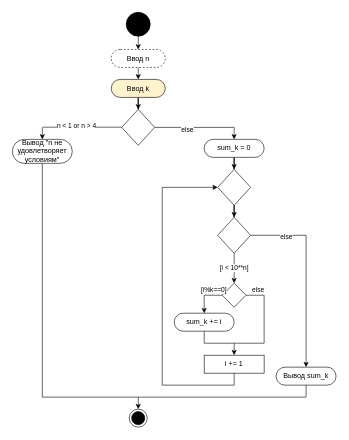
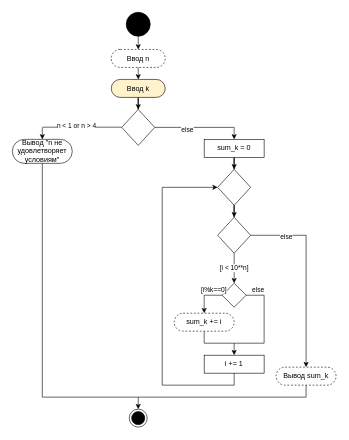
node "sum_k = 0": shape rounded rectangle -> rectangle
node "sum_k += i": style solid -> dashed
node "Вывод sum_k": style solid -> dashed
